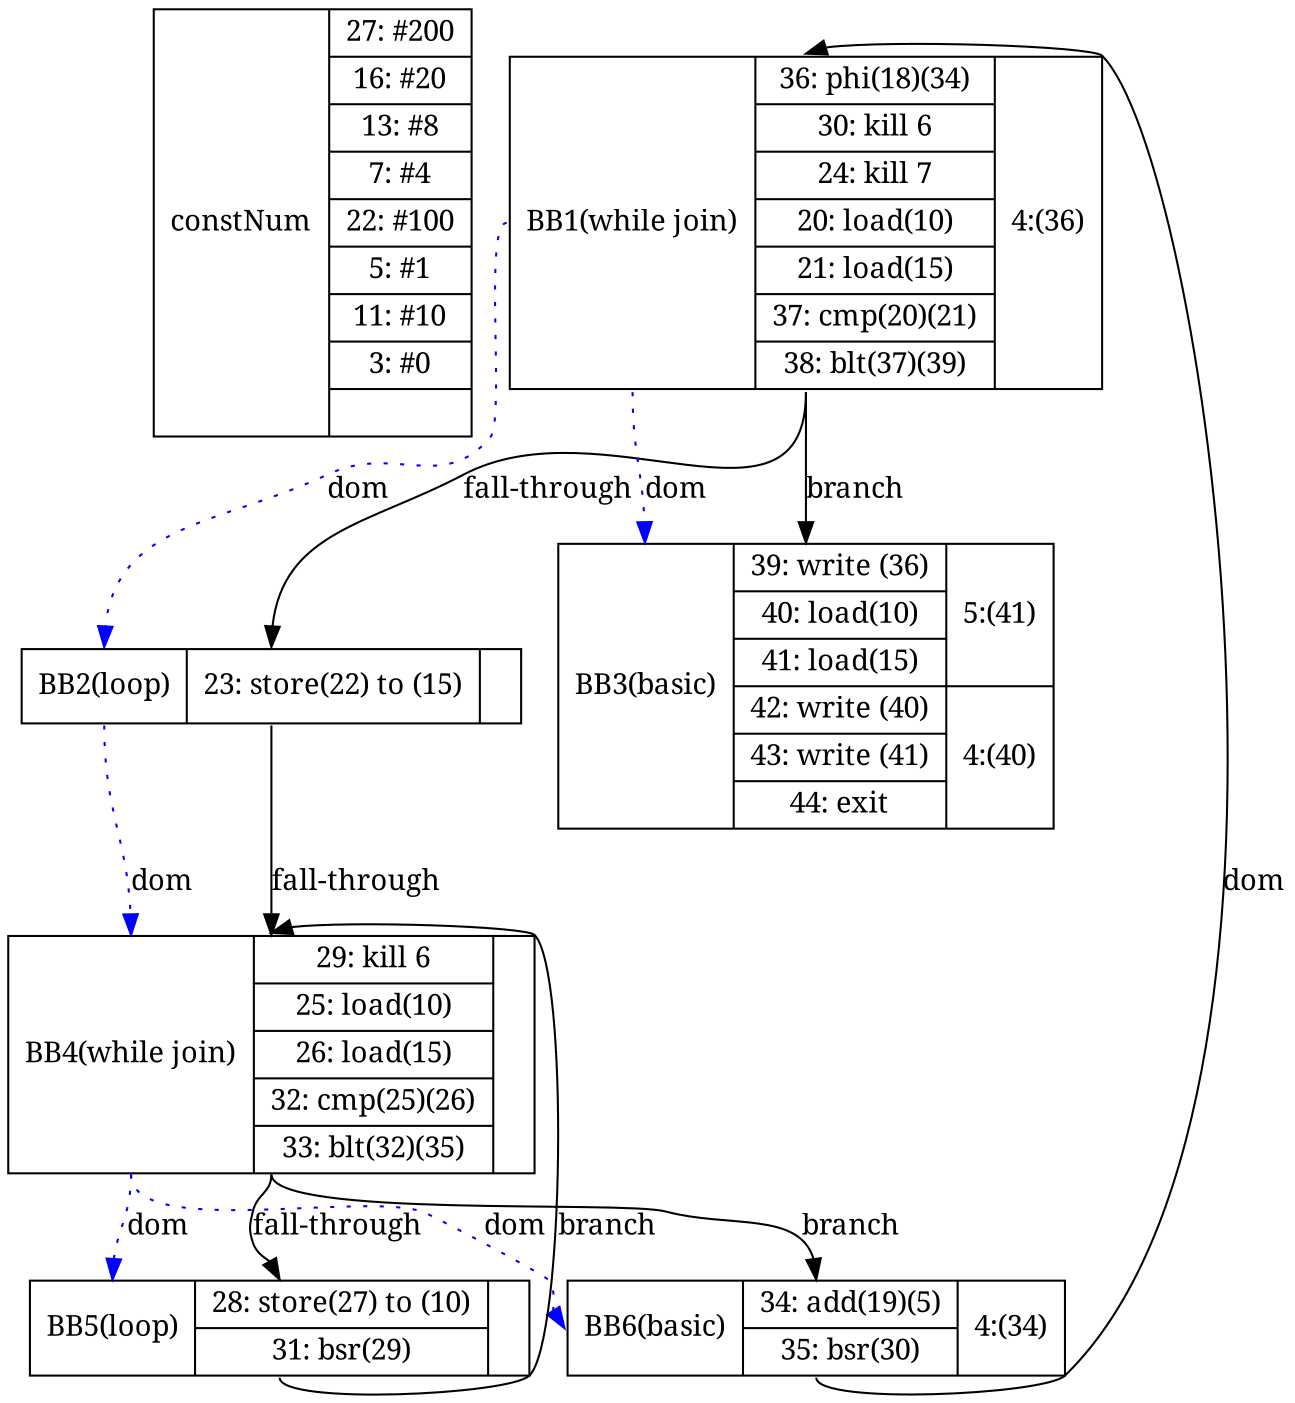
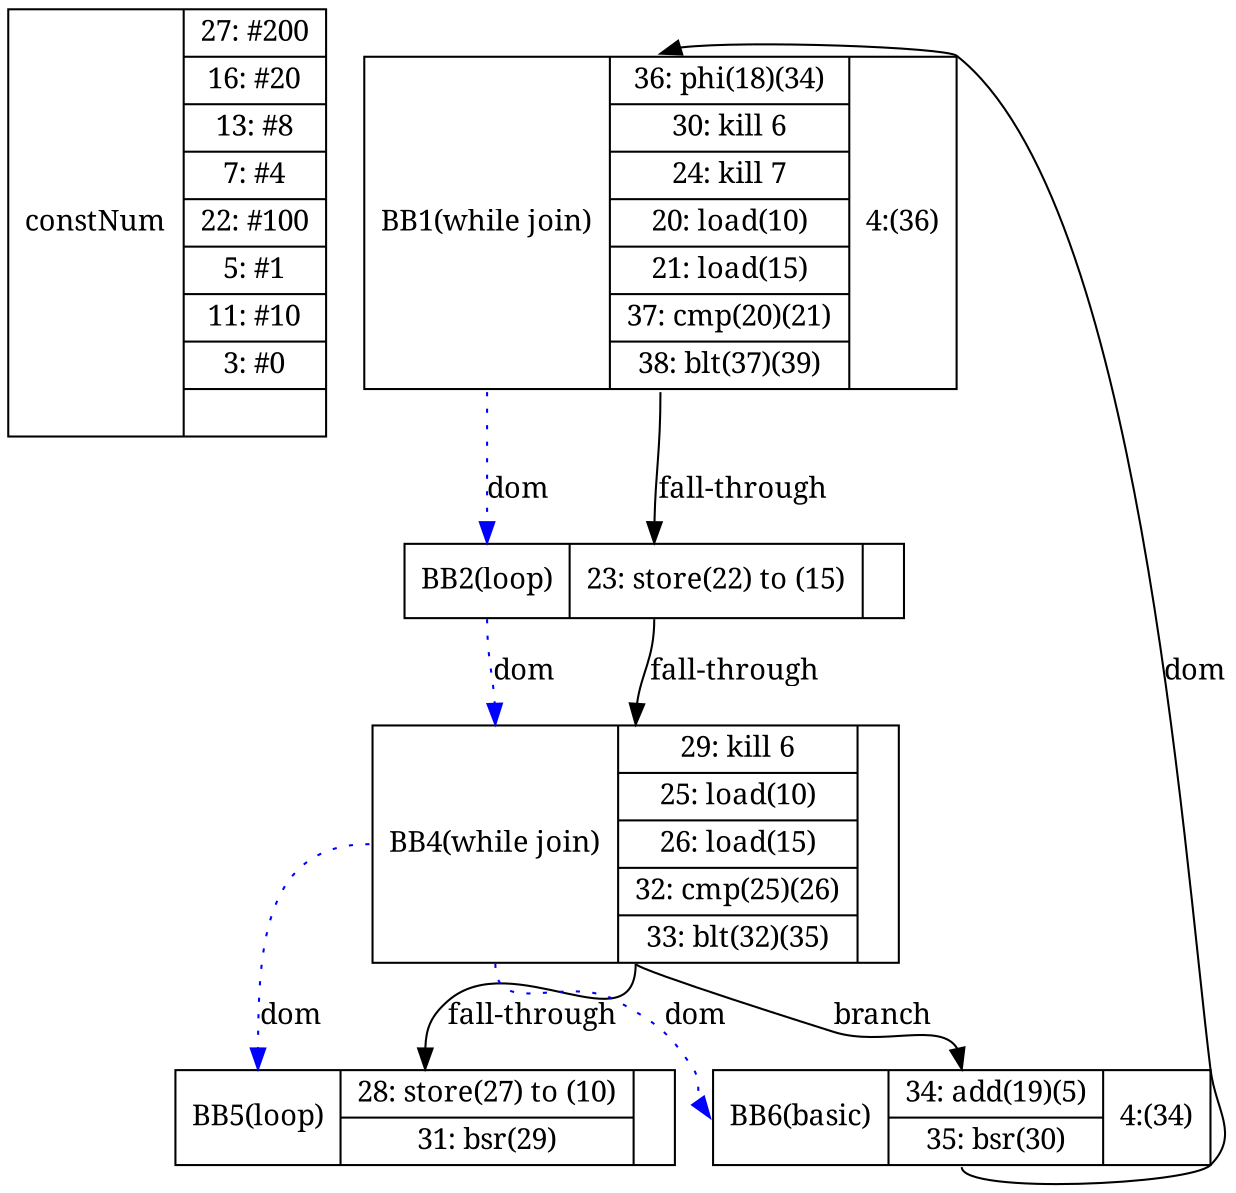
node "BB3(basic)": removed
edge "BB5(loop)" -> "BB4(while join)": removed, label "branch"
